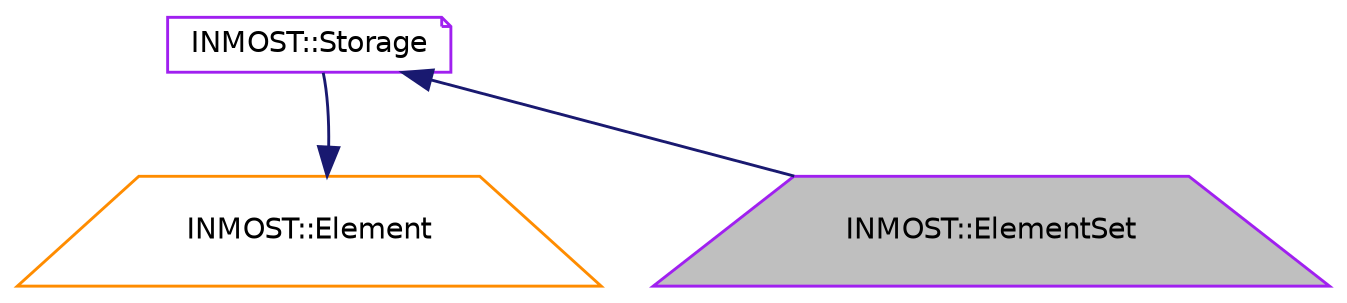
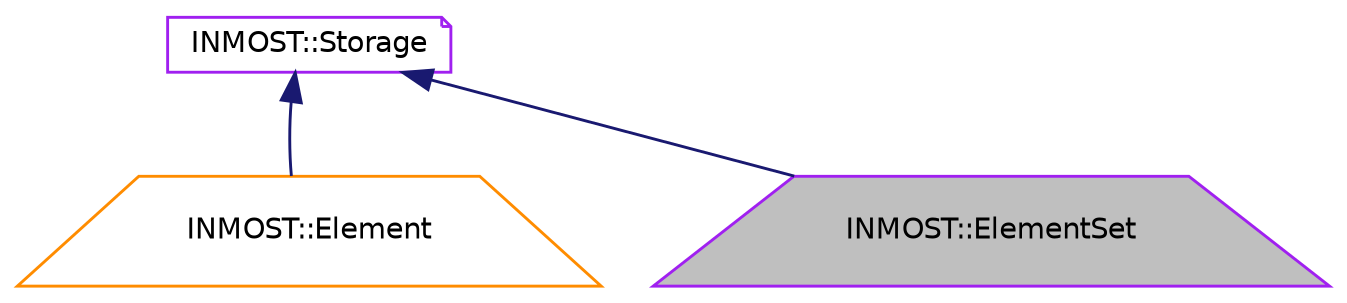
edge "INMOST::Storage" -> "INMOST::Element": reversed
